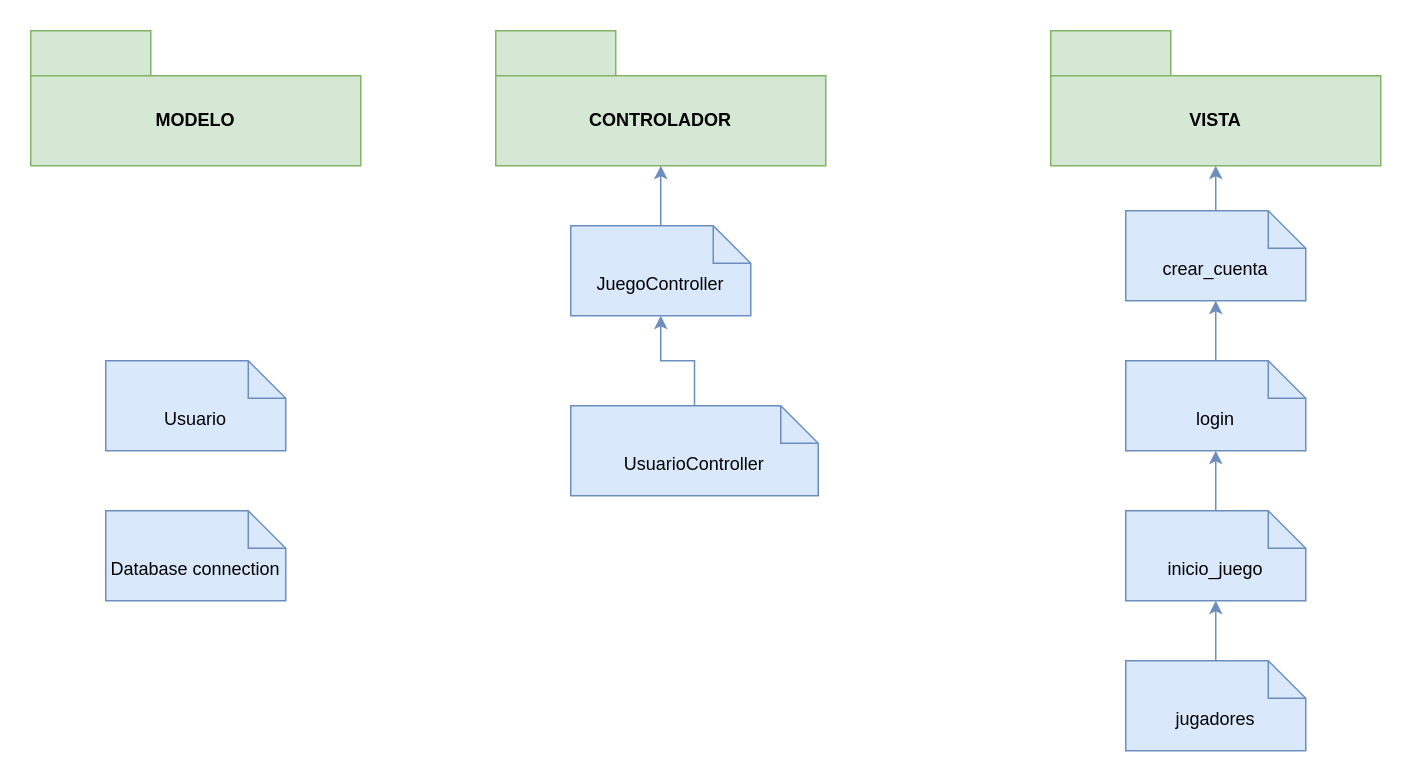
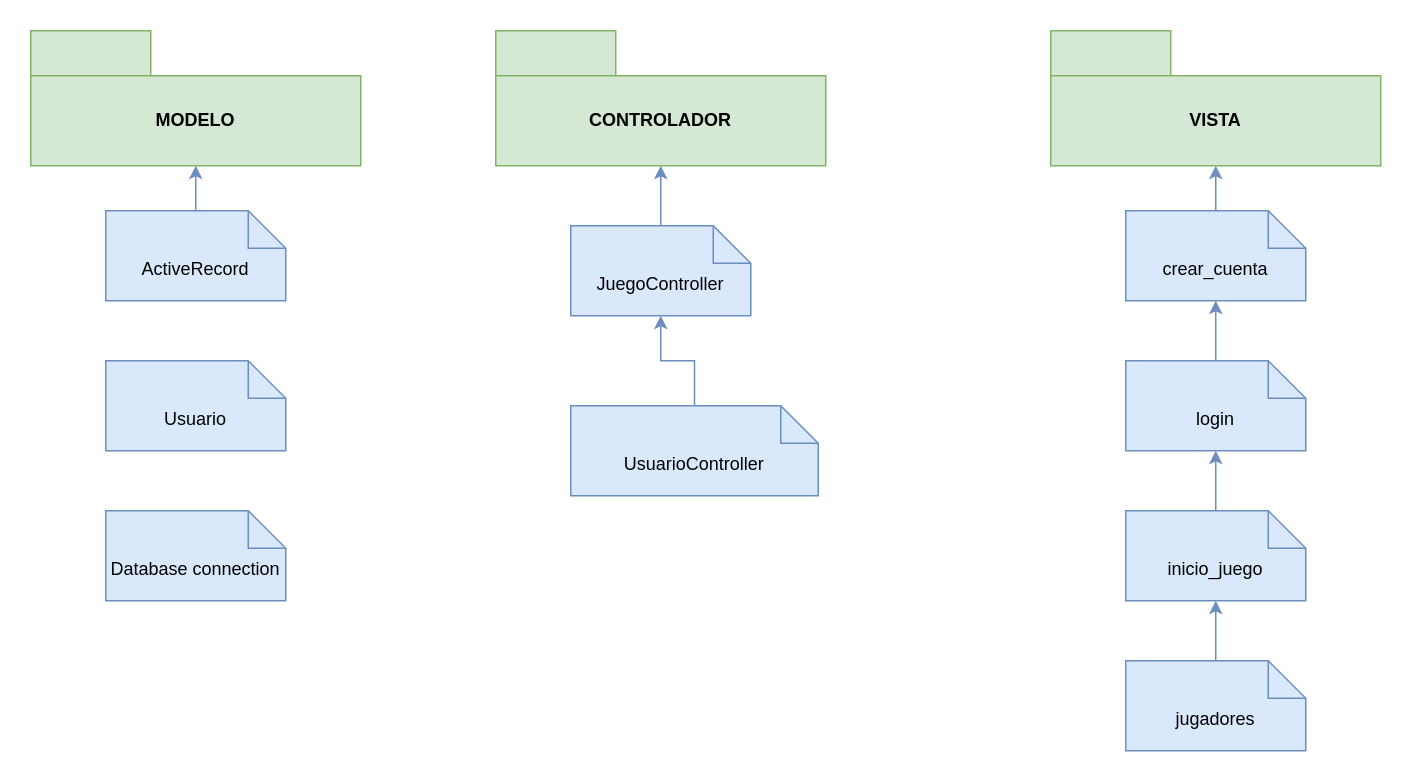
edge "ActiveRecord" -> "MODELO": added
node "ActiveRecord": added
